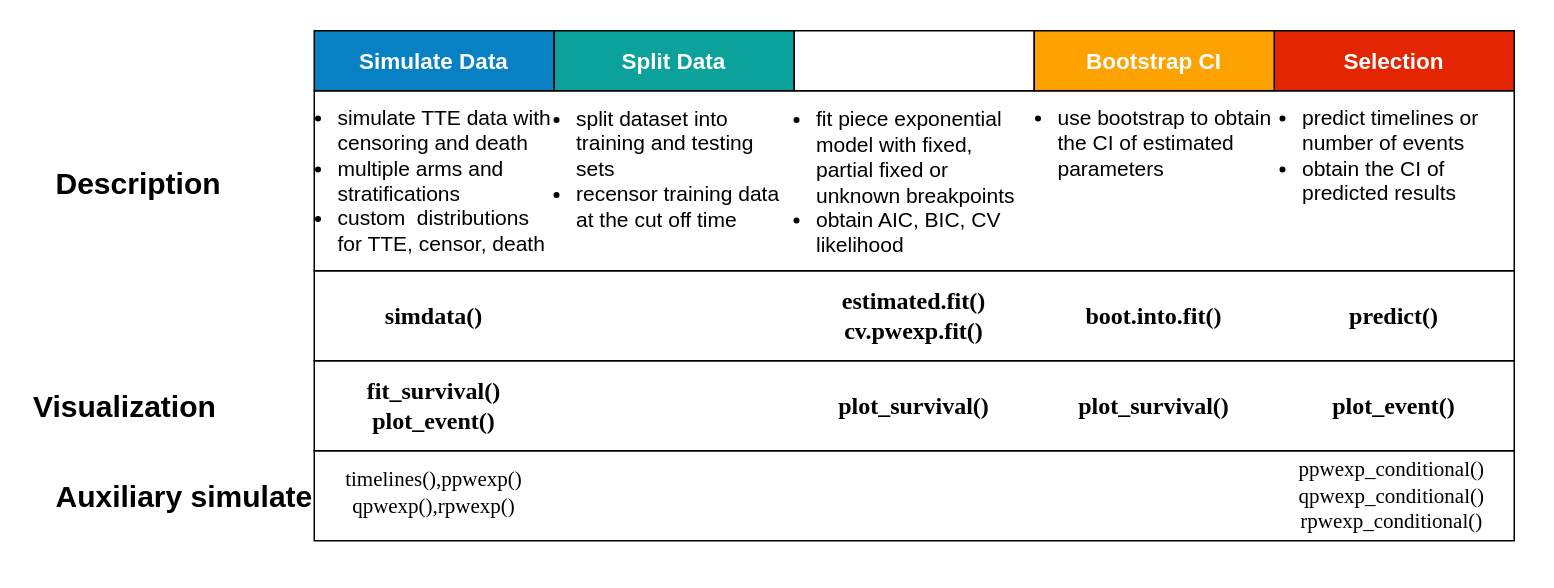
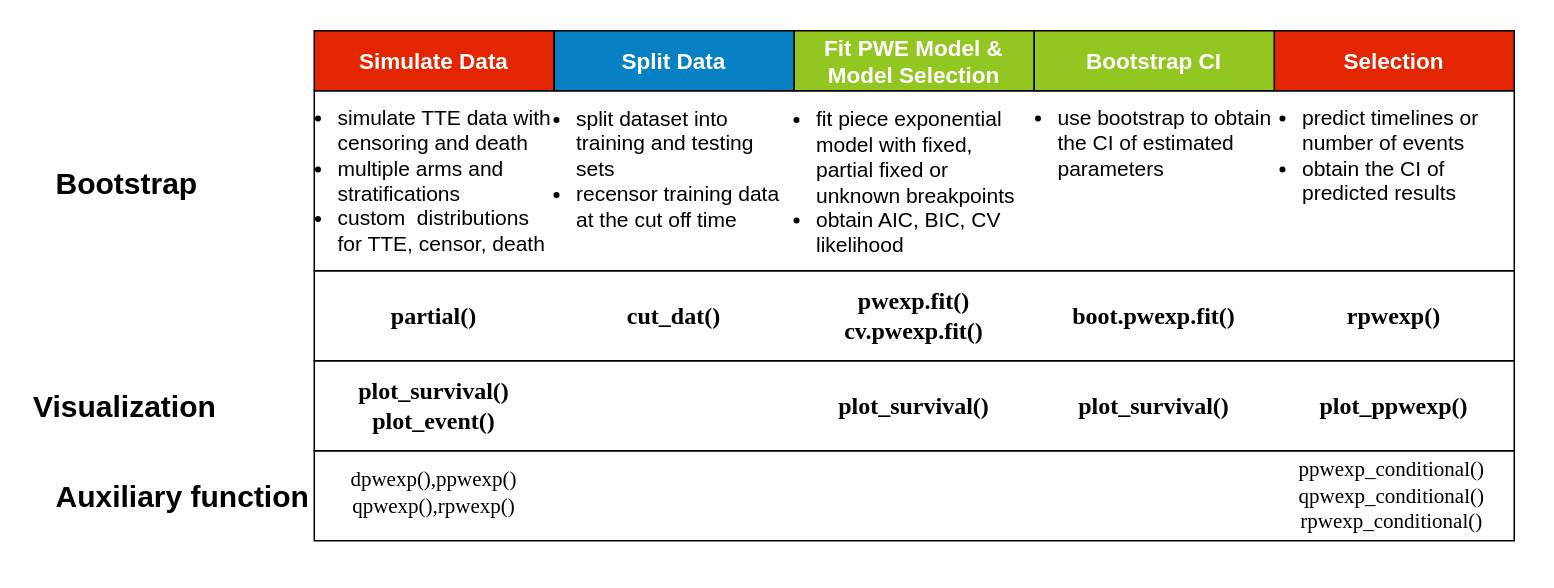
node "Simulate Data": fillcolor #0781c4 -> #e32501
node "Split Data": fillcolor #0aa29b -> #0781c4
node "Fit PWE Model & Model Selection": fillcolor #ffffff -> #92c722
node "Bootstrap CI": fillcolor #fda201 -> #92c722
node "Description": label "Description" -> "Bootstrap"
node "simdata()": label "simdata()" -> "partial()"
node "cut_dat()": added
node "estimated.fit() cv.pwexp.fit()": label "estimated.fit() cv.pwexp.fit()" -> "pwexp.fit() cv.pwexp.fit()"
node "boot.into.fit()": label "boot.into.fit()" -> "boot.pwexp.fit()"
node "predict()": label "predict()" -> "rpwexp()"
node "fit_survival() plot_event()": label "fit_survival() plot_event()" -> "plot_survival() plot_event()"
node "plot_event()": label "plot_event()" -> "plot_ppwexp()"
node "timelines(),ppwexp()qpwexp(),rpwexp()": label "timelines(),ppwexp()qpwexp(),rpwexp()" -> "dpwexp(),ppwexp()qpwexp(),rpwexp()"
node "Auxiliary simulate": label "Auxiliary simulate" -> "Auxiliary function"
